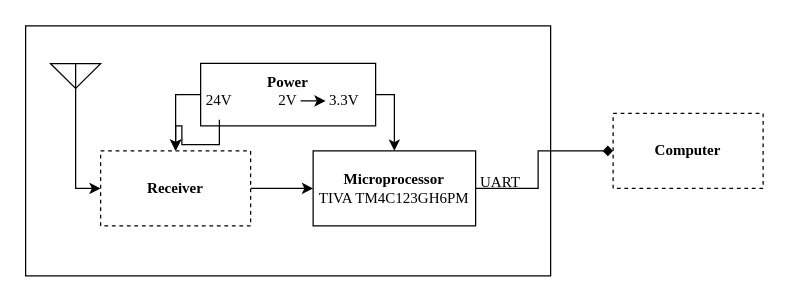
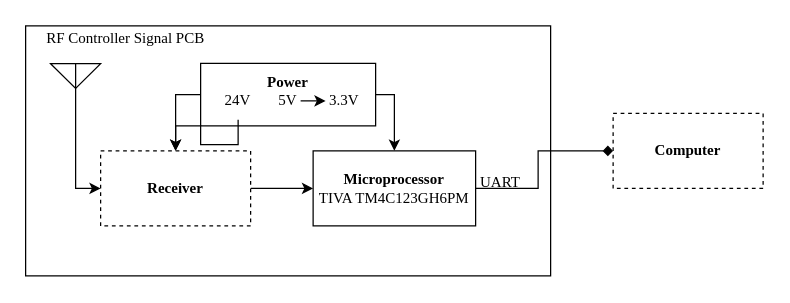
node "RF Controller Signal PCB": added
node "24V": moved (219, 101) -> (238, 101)
node "2V": label "2V" -> "5V"
